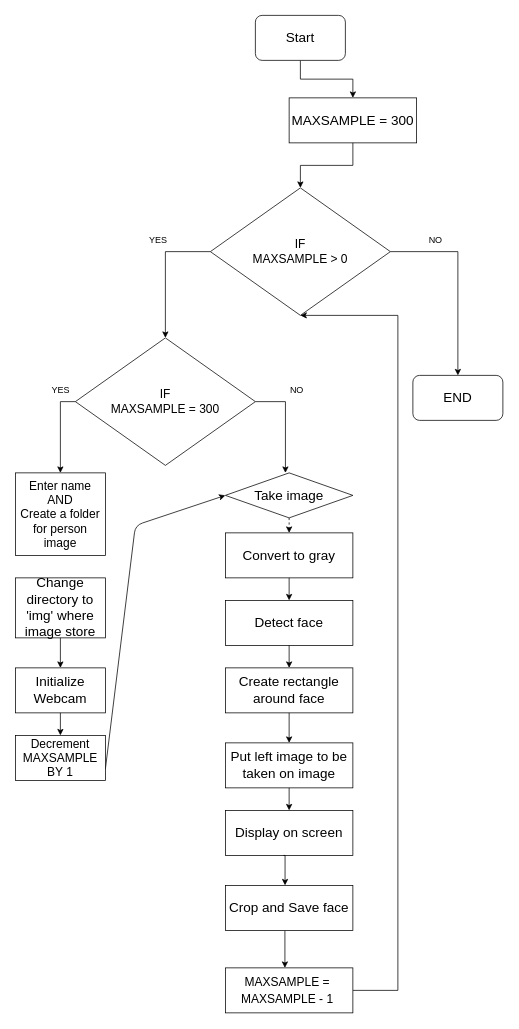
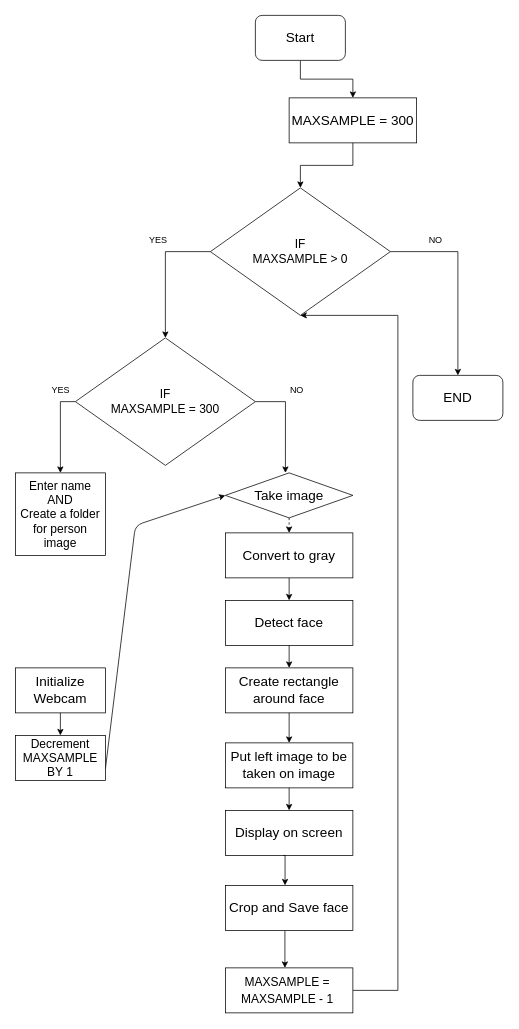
node "Change directory to 'img' where image store": removed
edge "Change directory to 'img' where image store" -> "Initialize Webcam": removed
